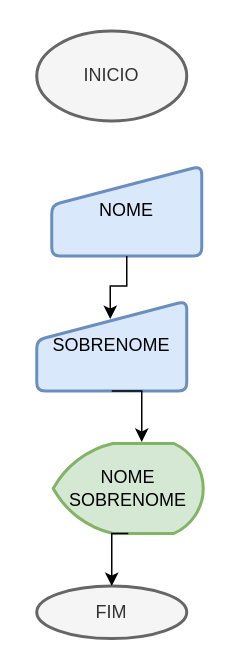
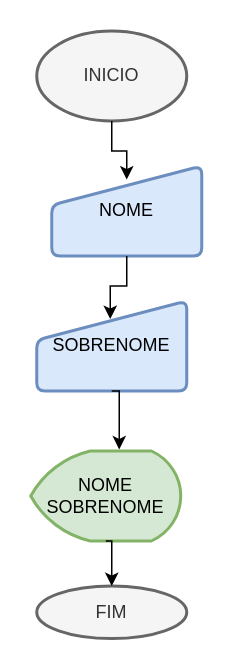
edge "INICIO" -> "NOME": added
node "NOME SOBRENOME": moved (128, 488) -> (106, 496)
